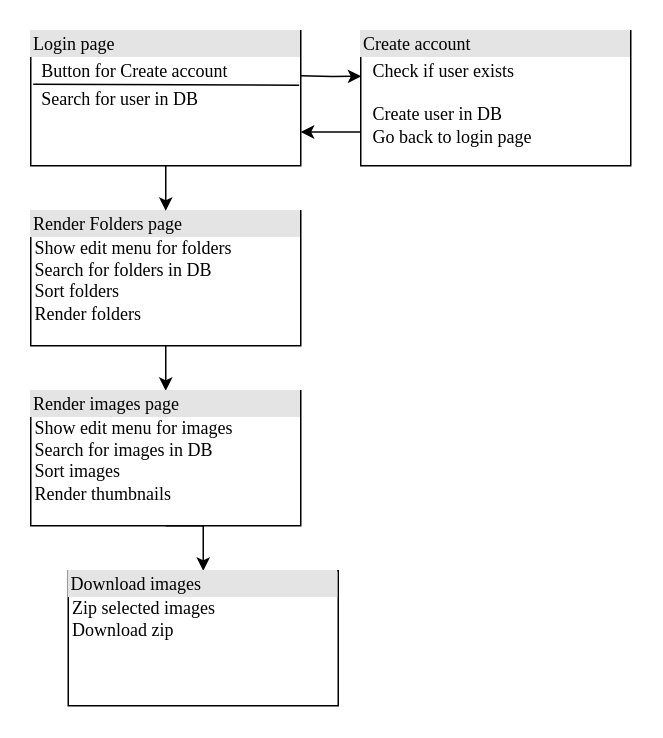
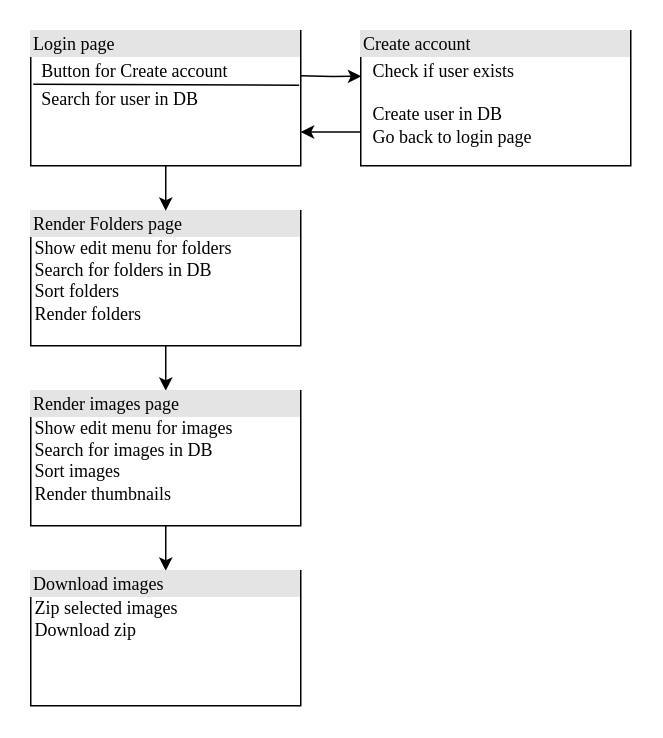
node "Download images Zip selected images Download zip": moved (203, 638) -> (166, 638)
